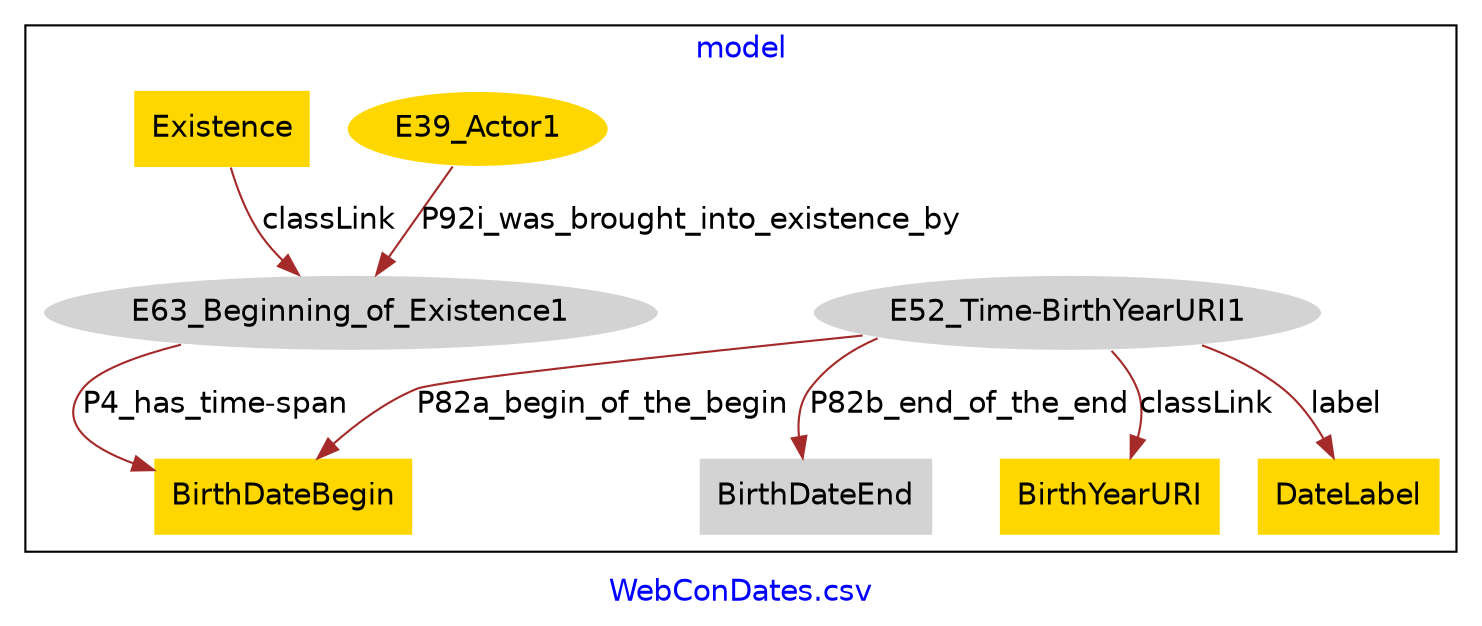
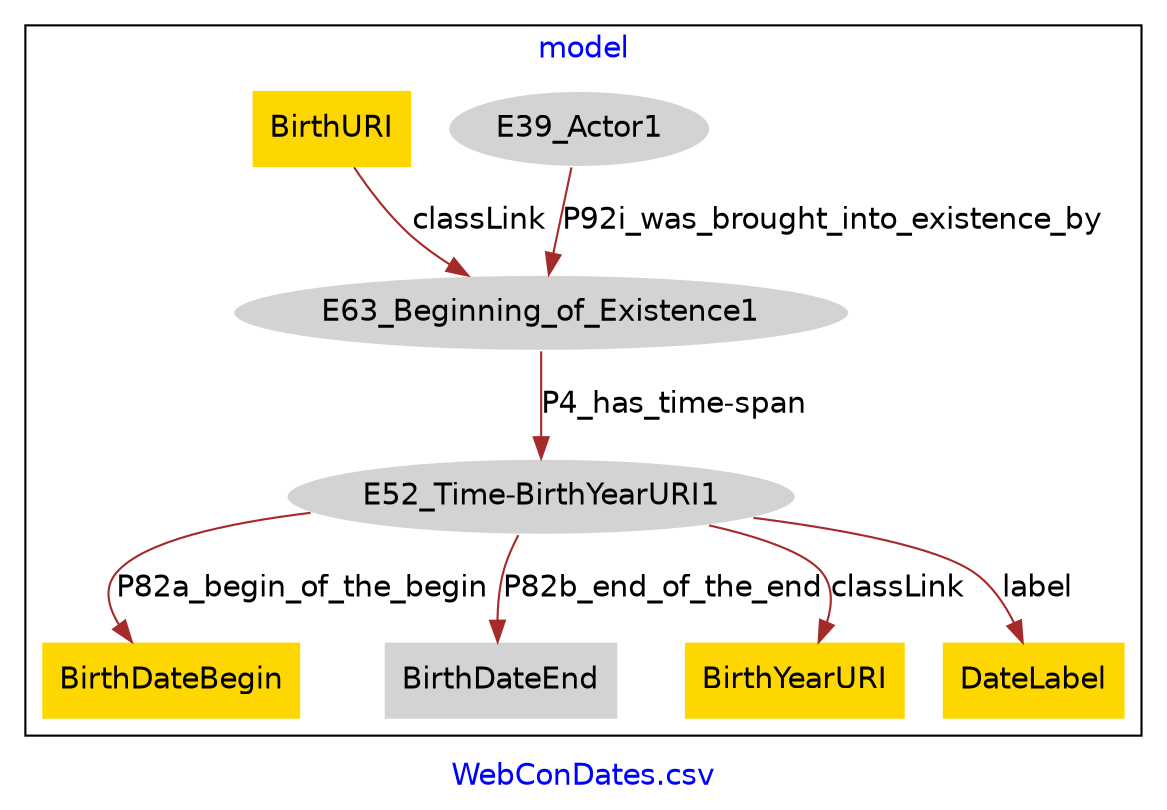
node "Existence": label "Existence" -> "BirthURI"
node "E39_Actor1": fillcolor gold -> lightgray
edge "E63_Beginning_of_Existence1" -> "BirthDateBegin": now "E63_Beginning_of_Existence1" -> "E52_Time-BirthYearURI1"
